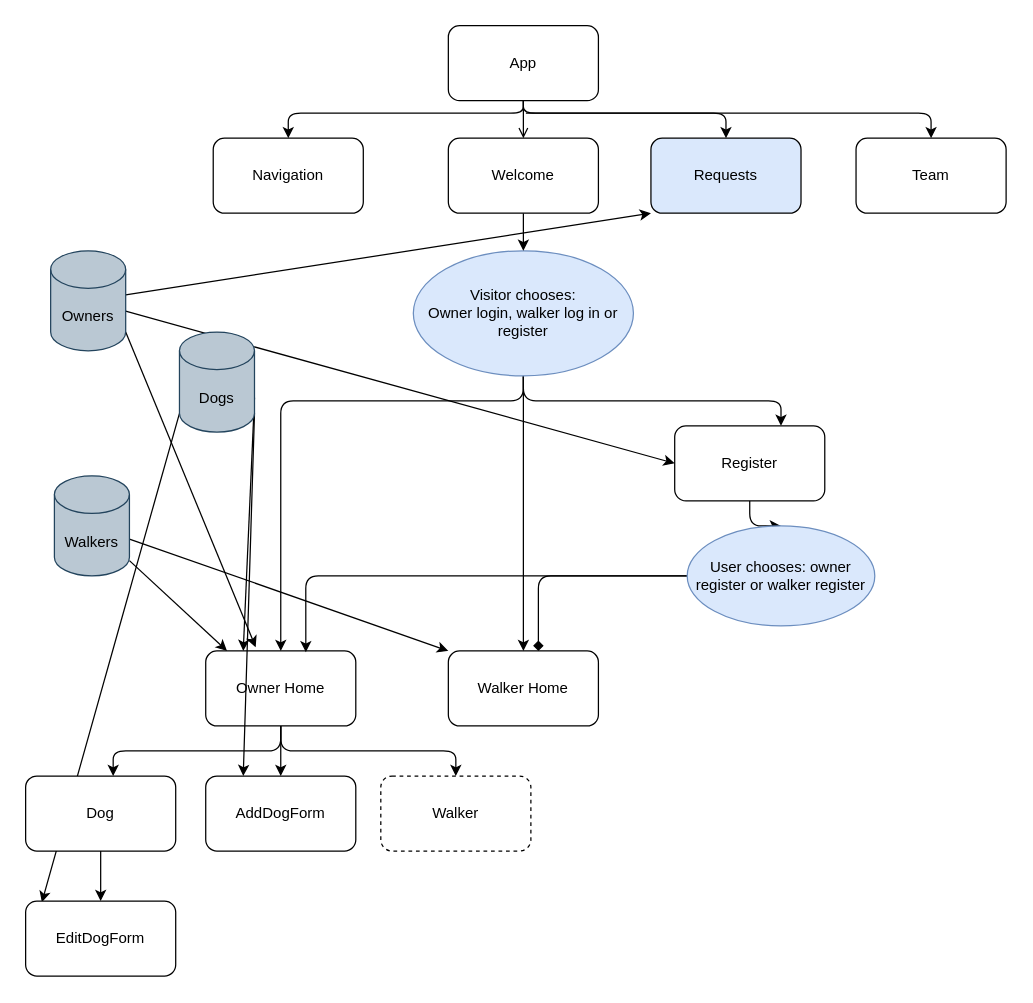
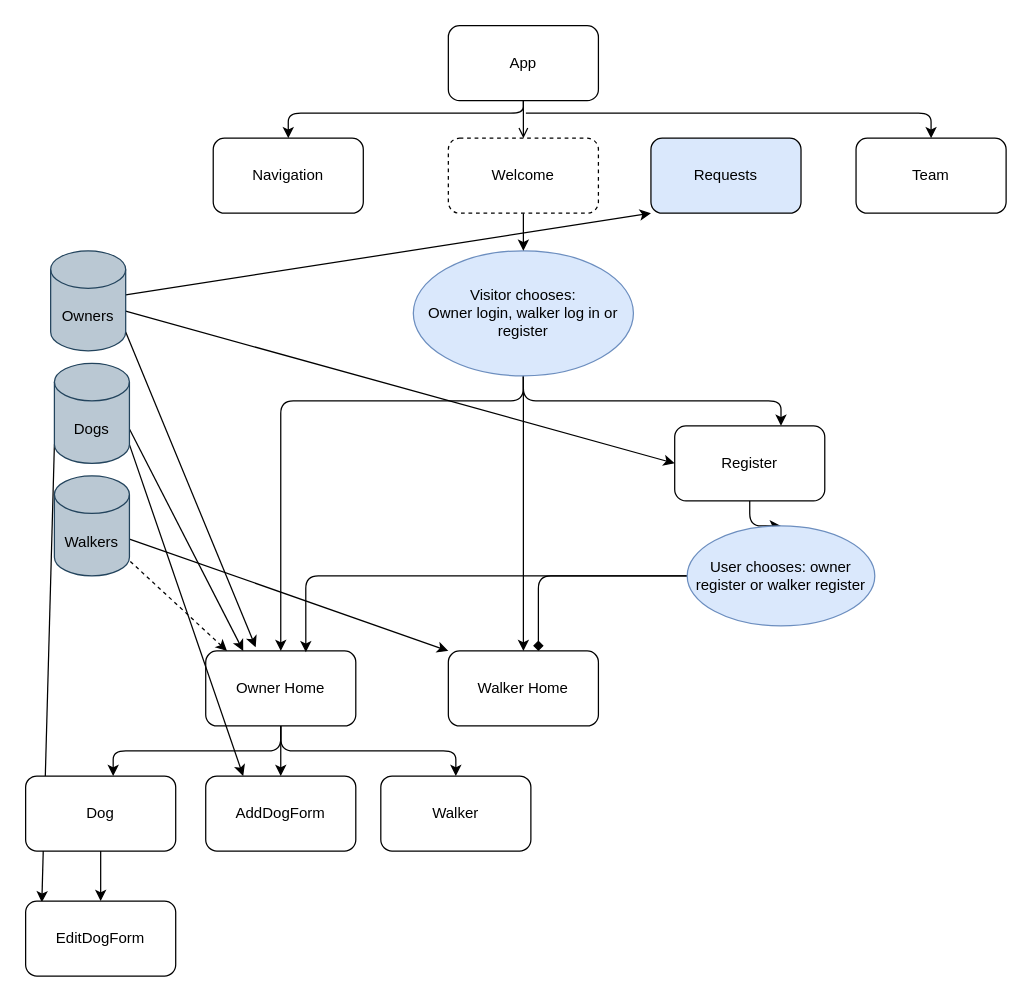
edge "App" -> "Requests": removed
node "Welcome": style solid -> dashed
node "Dogs": moved (217, 382) -> (92, 413)
edge "Walkers" -> "Owner Home": style solid -> dashed
node "Walker": style dashed -> solid
